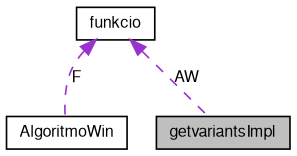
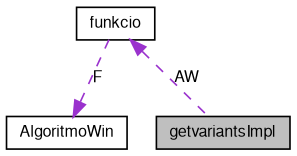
edge "AlgoritmoWin" -> "funkcio": reversed
